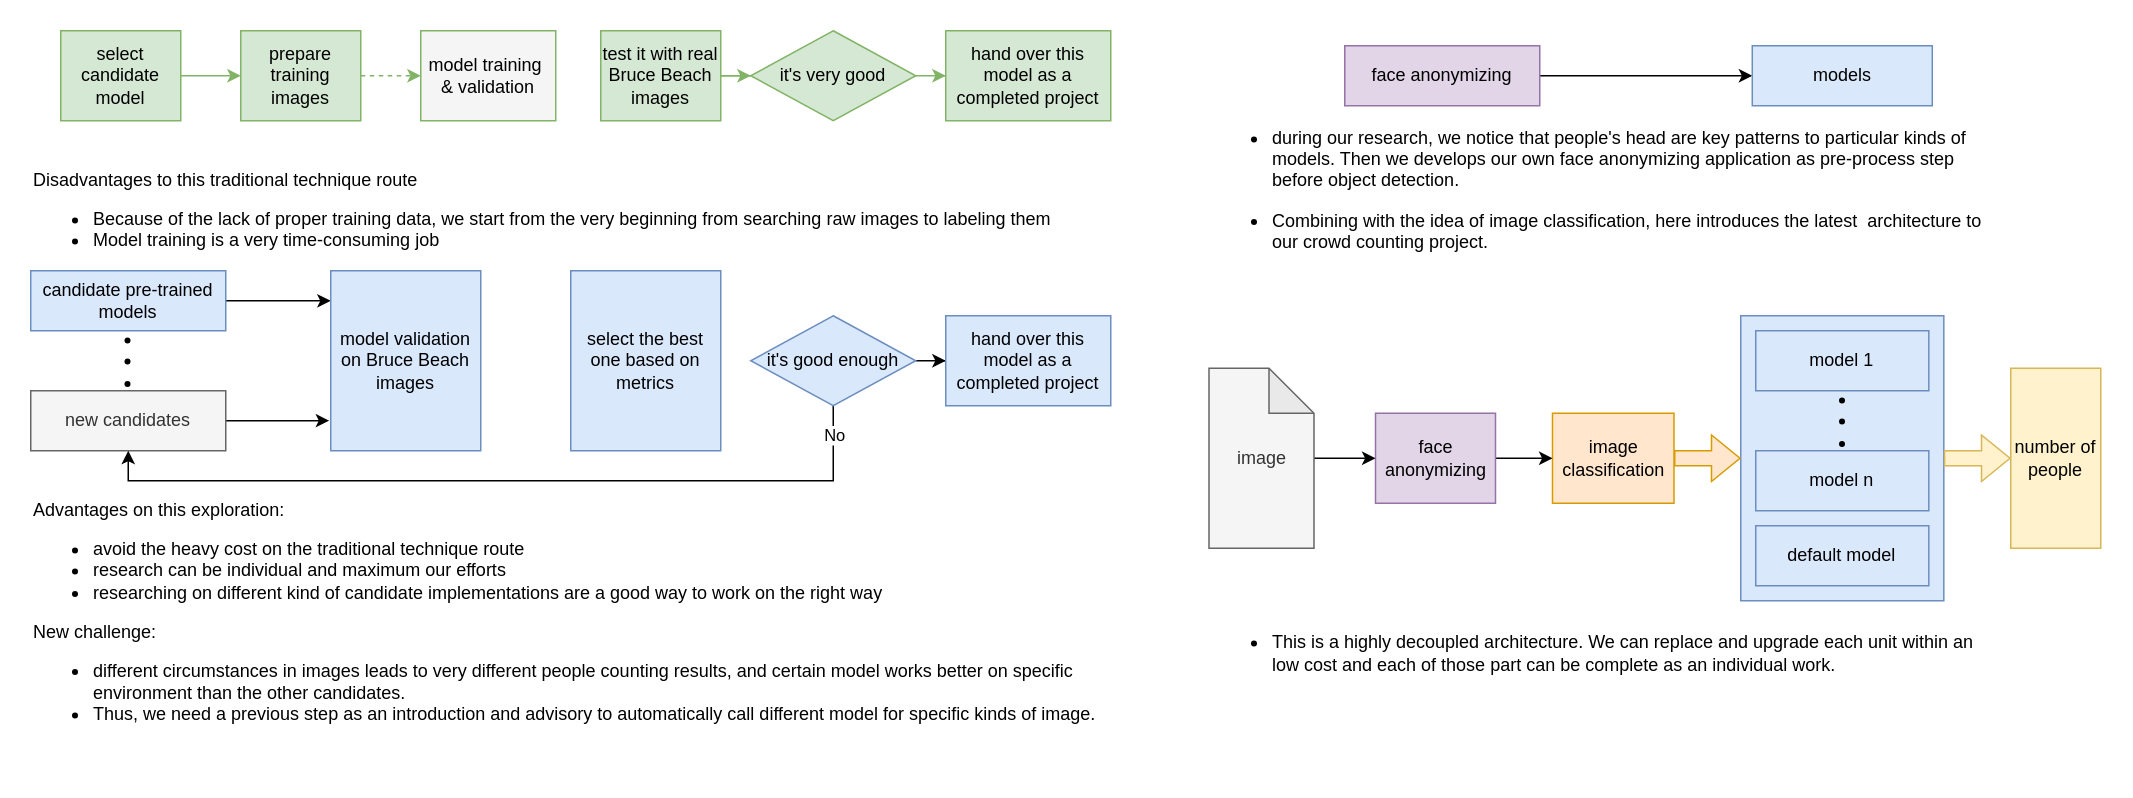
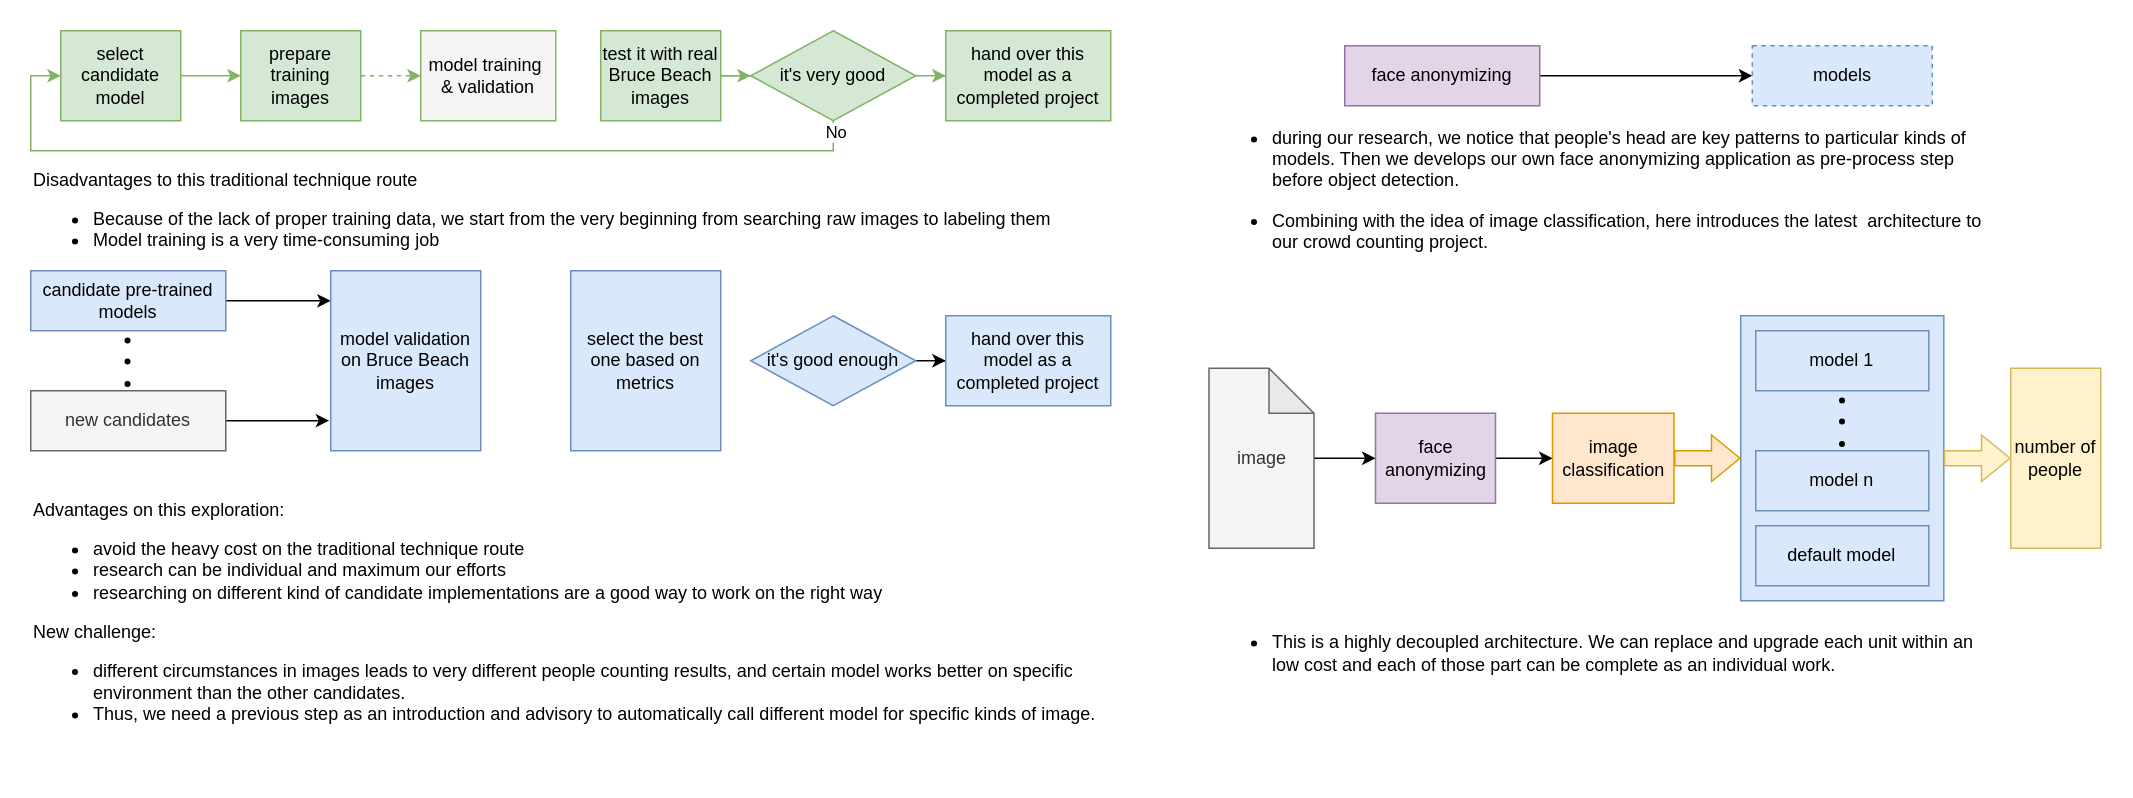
node "models": style solid -> dashed
edge "it's very good" -> "select candidate model": added, label "No"
edge "it's good enough" -> "new candidates": removed, label "No"
